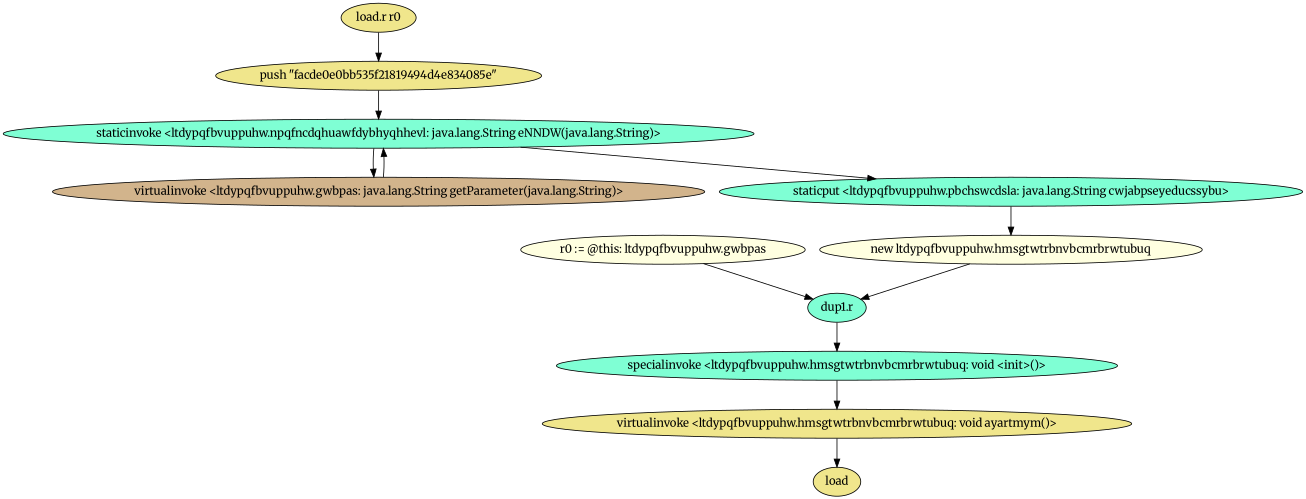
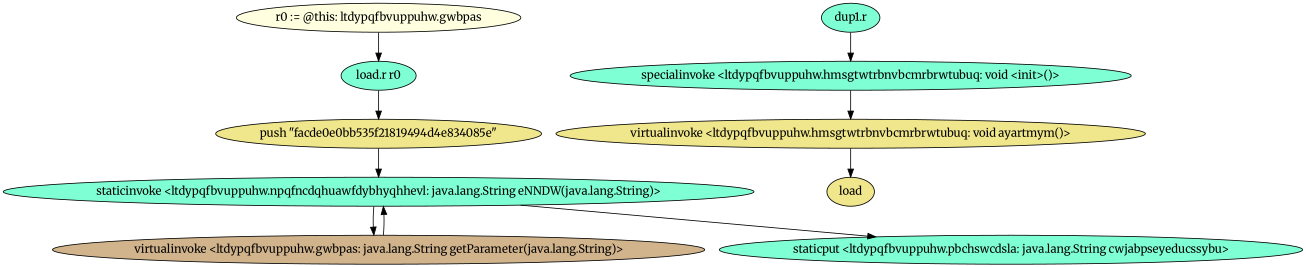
node "load.r r0": fillcolor khaki -> aquamarine
node "new ltdypqfbvuppuhw.hmsgtwtrbnvbcmrbrwtubuq": removed
edge "r0 := @this: ltdypqfbvuppuhw.gwbpas" -> "dup1.r": now "r0 := @this: ltdypqfbvuppuhw.gwbpas" -> "load.r r0"
